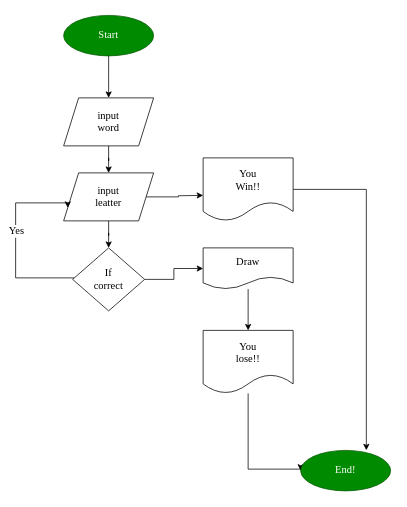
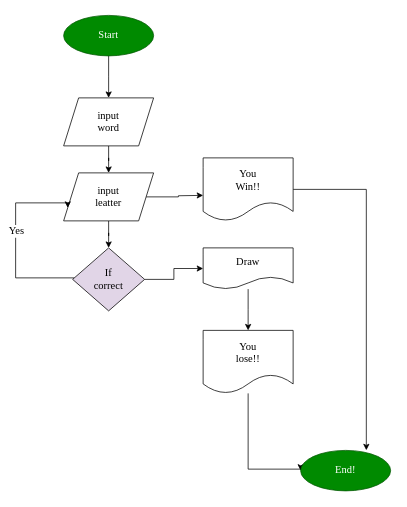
node "If correct": fillcolor #ffffff -> #e1d5e7
